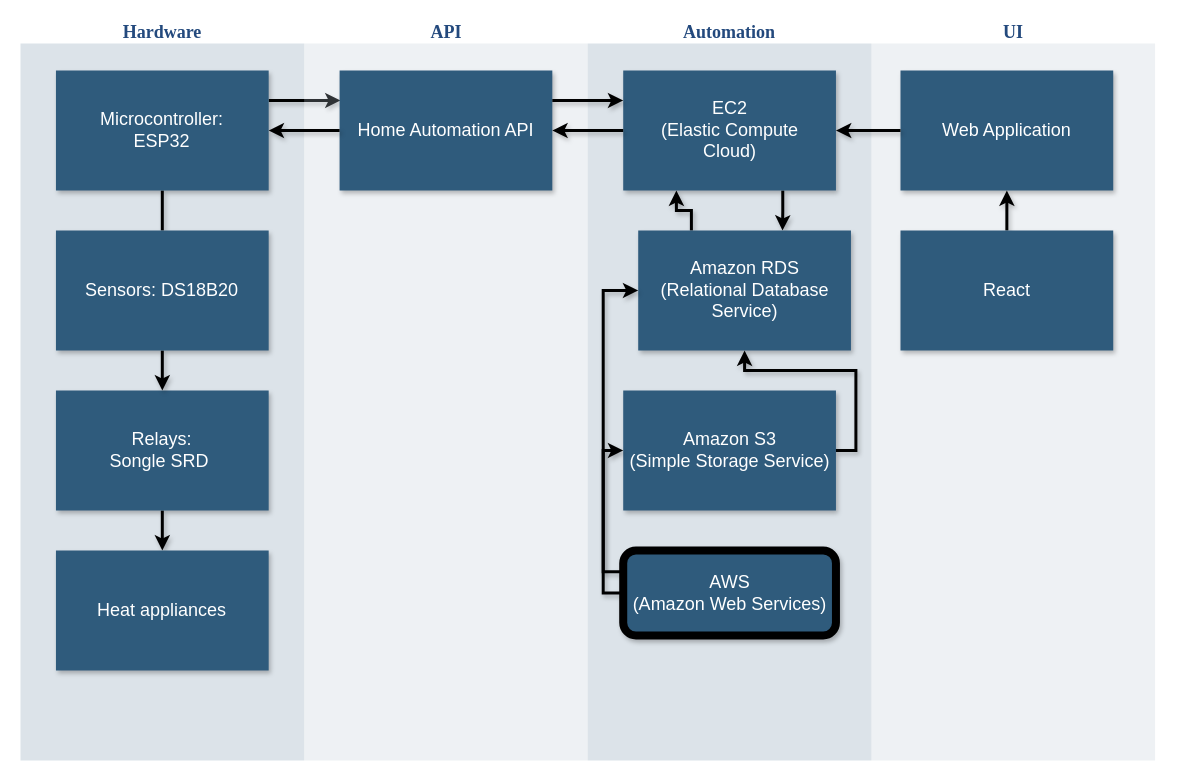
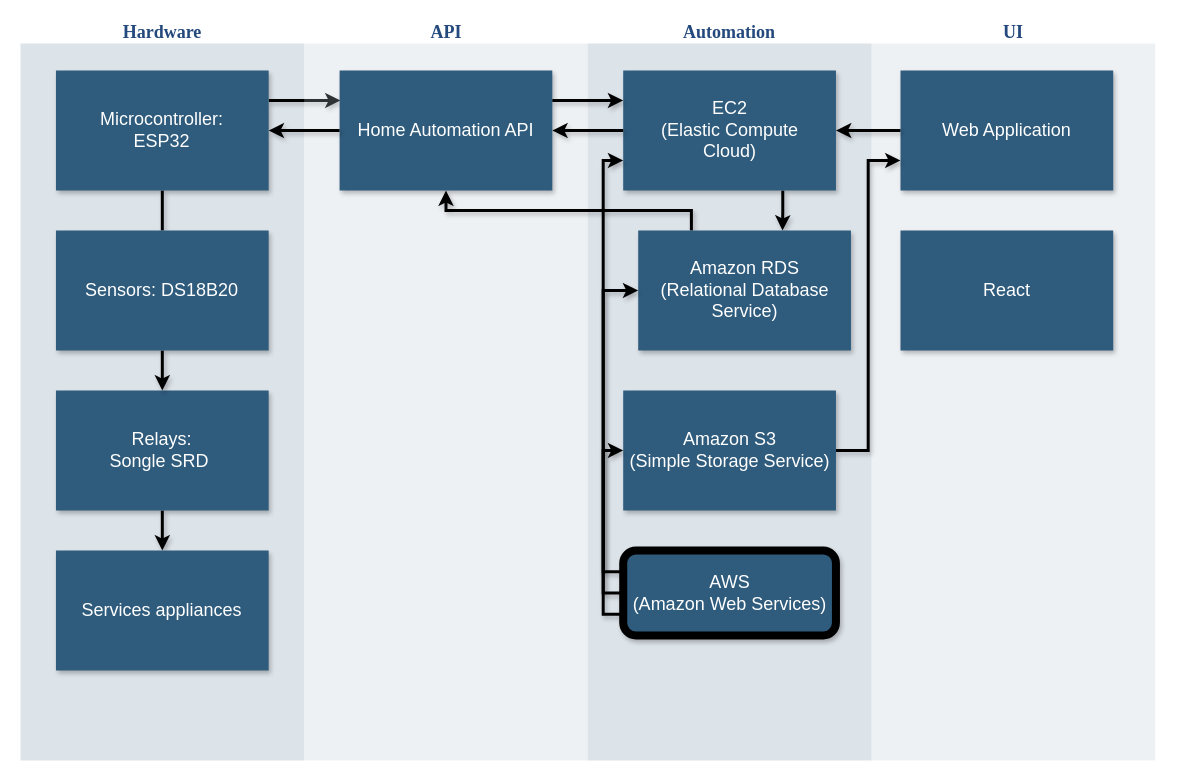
edge "Amazon RDS (Relational Database Service)" -> "EC2 (Elastic Compute Cloud)": now "Amazon RDS (Relational Database Service)" -> "Home Automation API"
edge "React" -> "Web Application": removed
edge "AWS (Amazon Web Services)" -> "EC2 (Elastic Compute Cloud)": added
edge "Amazon S3 (Simple Storage Service)" -> "Amazon RDS (Relational Database Service)": now "Amazon S3 (Simple Storage Service)" -> "Web Application"
node "Heat appliances": label "Heat appliances" -> "Services appliances"
